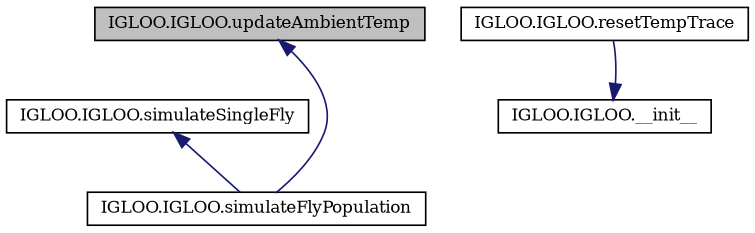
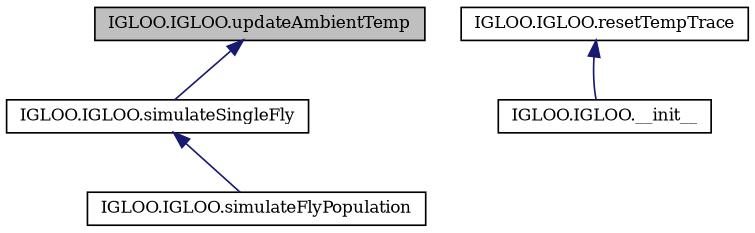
edge "IGLOO.IGLOO.resetTempTrace" -> "IGLOO.IGLOO.__init__": reversed
edge "IGLOO.IGLOO.simulateFlyPopulation" -> "IGLOO.IGLOO.updateAmbientTemp": now "IGLOO.IGLOO.simulateSingleFly" -> "IGLOO.IGLOO.updateAmbientTemp"
